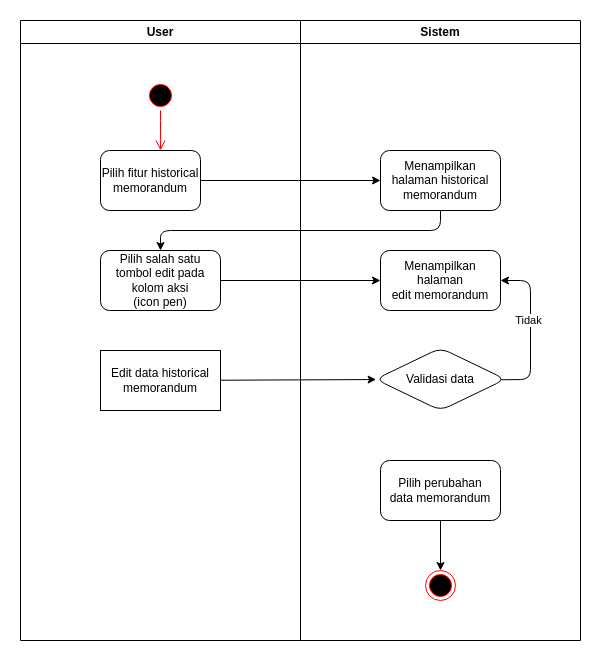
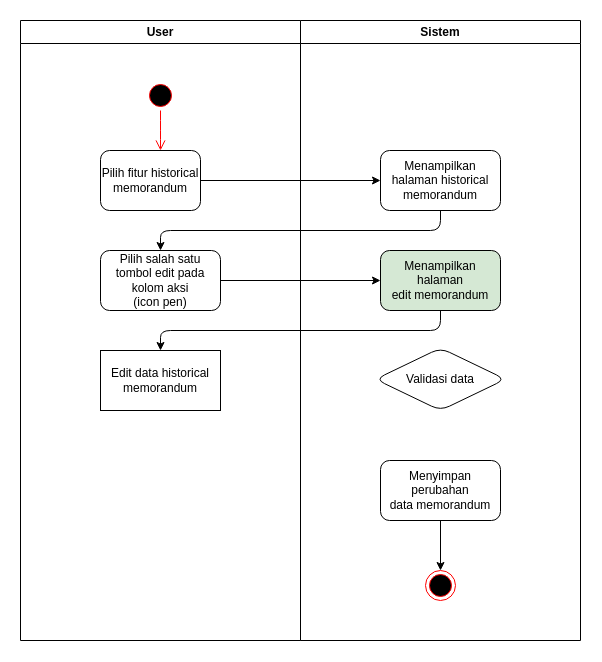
node "Menampilkan halaman edit memorandum": fillcolor #ffffff -> #d5e8d4
edge "Menampilkan halaman edit memorandum" -> "Edit data historical memorandum": added
edge "Validasi data" -> "Menampilkan halaman edit memorandum": removed, label "Tidak"
edge "Edit data historical memorandum" -> "Validasi data": removed
node "Pilih perubahan data memorandum": label "Pilih perubahan data memorandum" -> "Menyimpan perubahan data memorandum"
